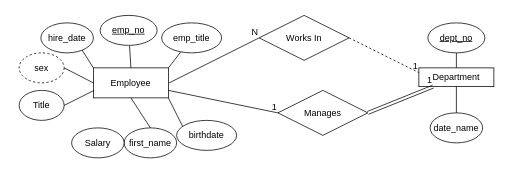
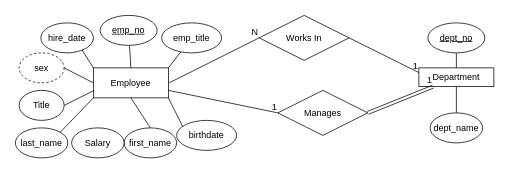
edge "Works In" -- "Department": style dashed -> solid
edge "Employee" -- "last_name": added
node "date_name": label "date_name" -> "dept_name"
node "last_name": added
